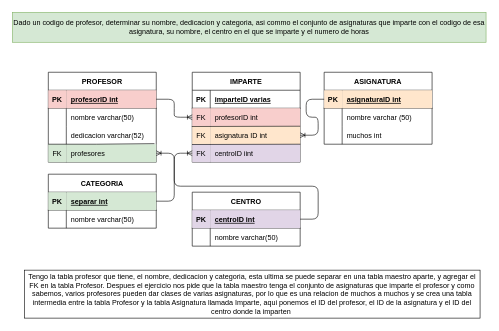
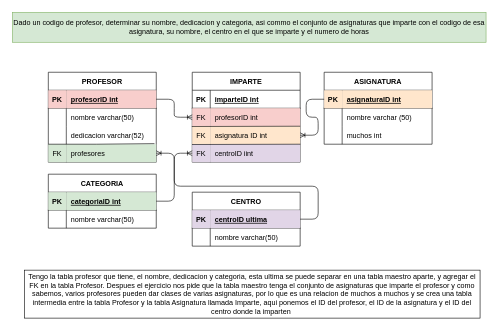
node "imparteID varias": label "imparteID varias" -> "imparteID int"
node "separar int": label "separar int" -> "categoriaID int"
node "centroID int": label "centroID int" -> "centroID ultima"
